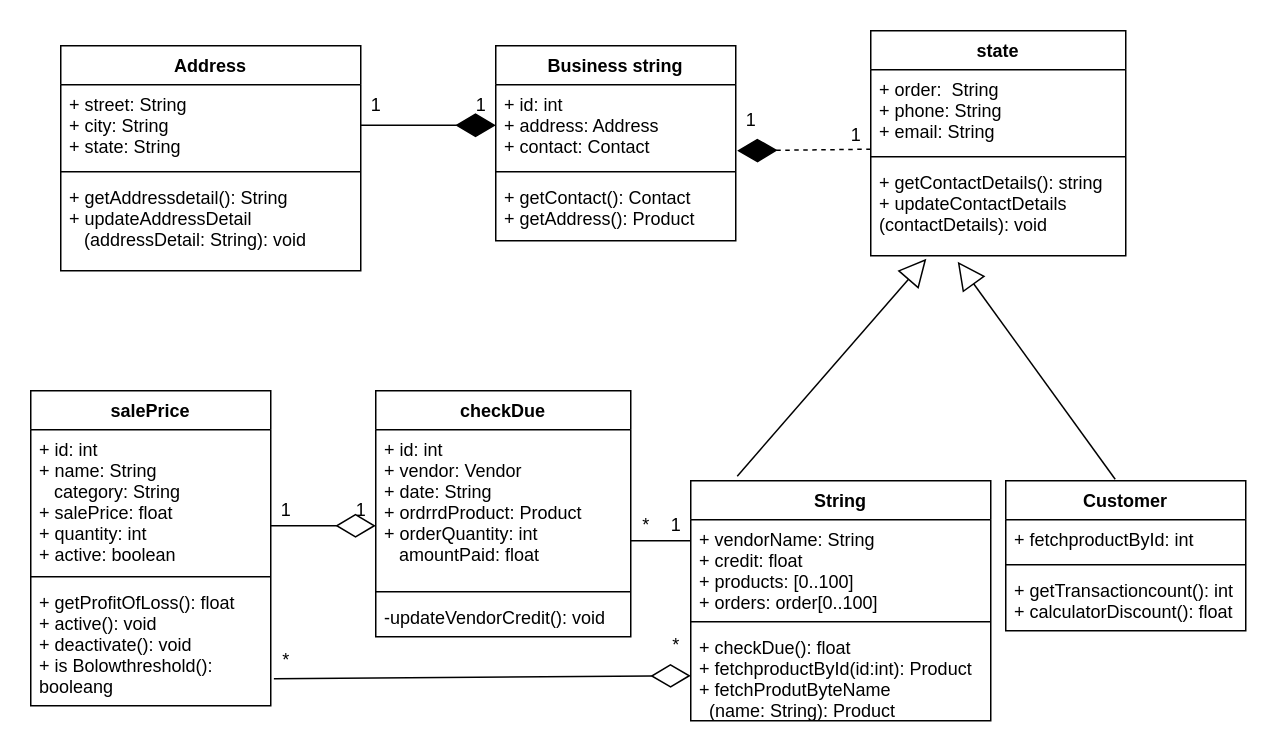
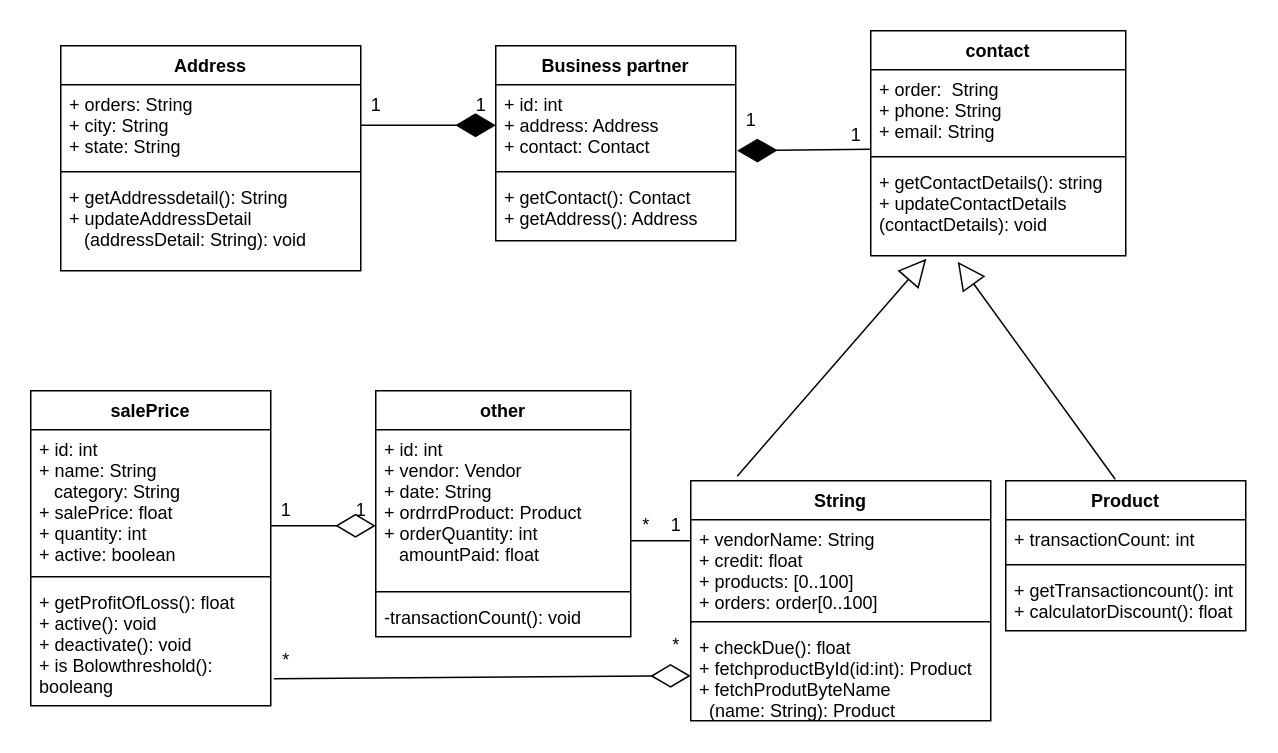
node "state": label "state" -> "contact"
node "Business string": label "Business string" -> "Business partner"
node "+ street: String + city: String + state: String": label "+ street: String + city: String + state: String" -> "+ orders: String + city: String + state: String"
edge "+ order: String + phone: String + email: String" -> "+ id: int + address: Address + contact: Contact": style dashed -> solid
node "+ getContact(): Contact + getAddress(): Product": label "+ getContact(): Contact + getAddress(): Product" -> "+ getContact(): Contact + getAddress(): Address"
node "checkDue": label "checkDue" -> "other"
node "Customer": label "Customer" -> "Product"
node "+ fetchproductById: int": label "+ fetchproductById: int" -> "+ transactionCount: int"
node "-updateVendorCredit(): void": label "-updateVendorCredit(): void" -> "-transactionCount(): void"
